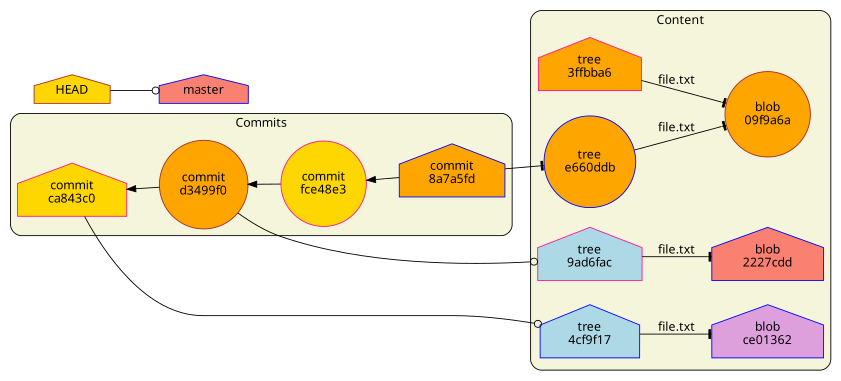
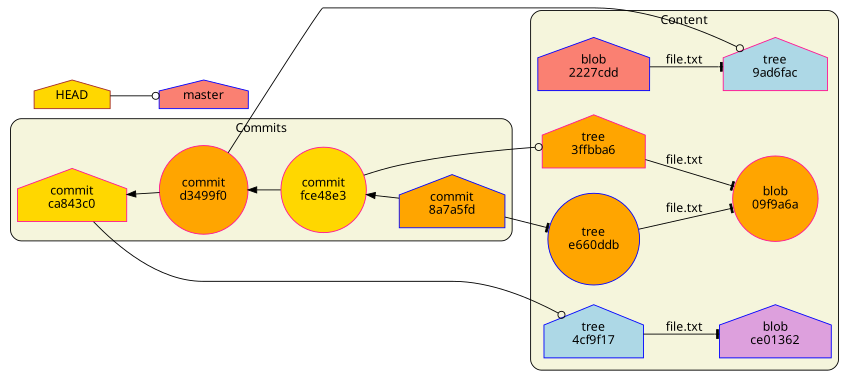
node "blob 09f9a6a": color brown -> deeppink
edge "commit fce48e3" -> "tree 3ffbba6": added
node "commit d3499f0": color brown -> deeppink
edge "tree 9ad6fac" -> "blob 2227cdd": reversed
